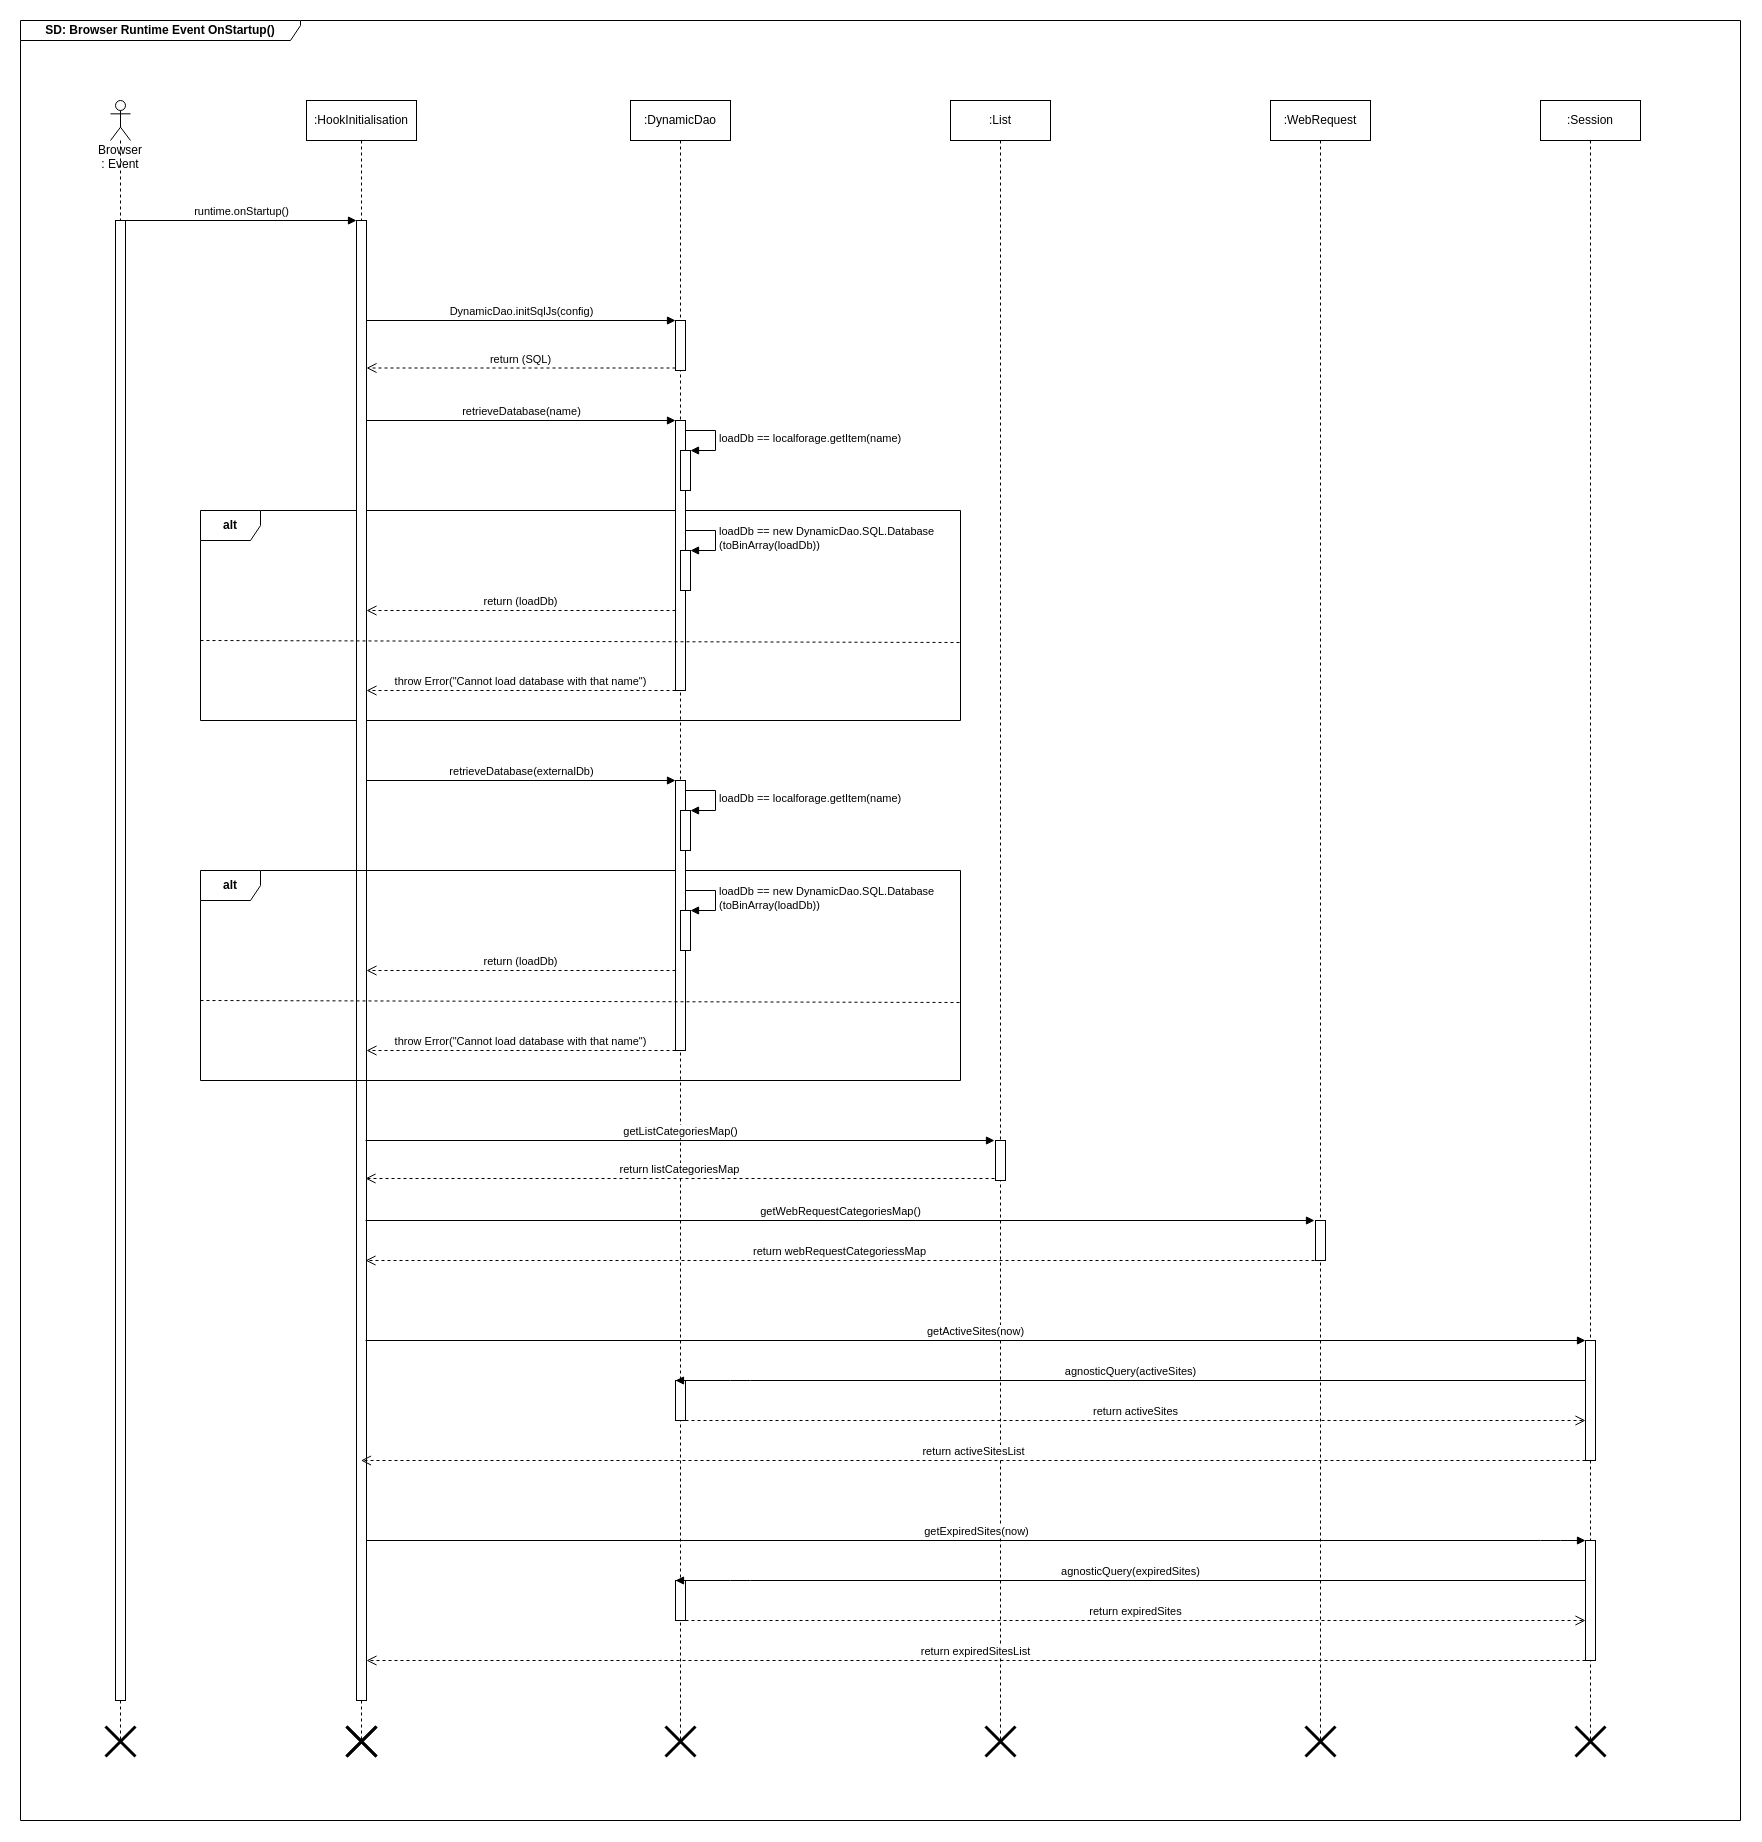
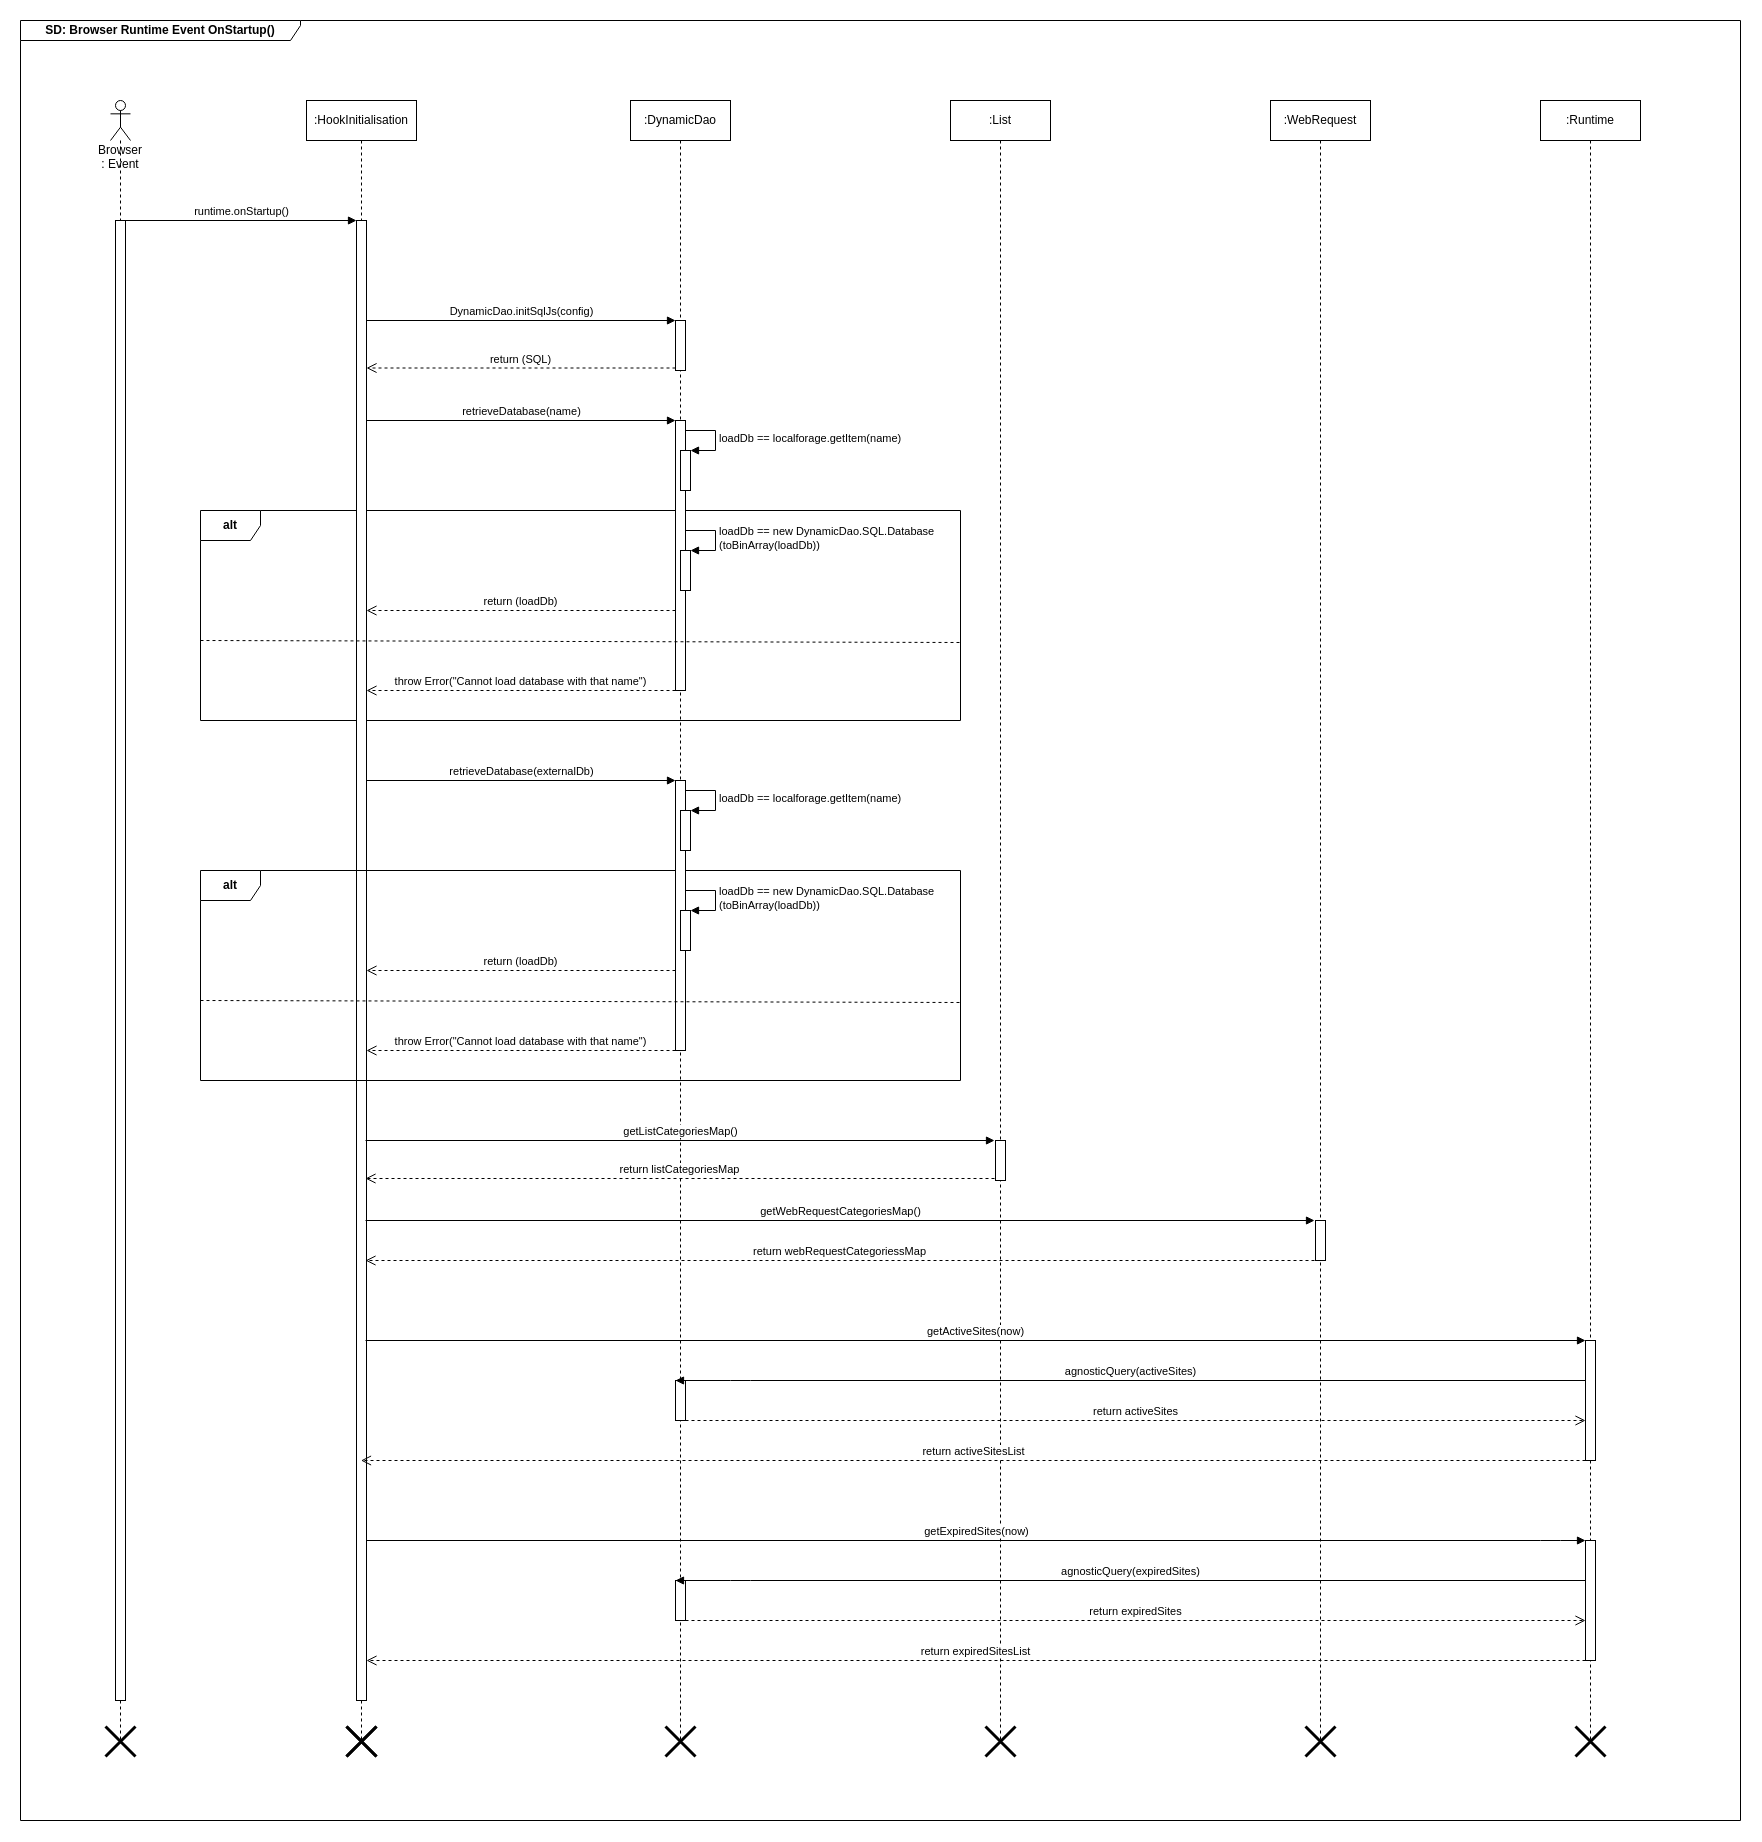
node ":Session": label ":Session" -> ":Runtime"
